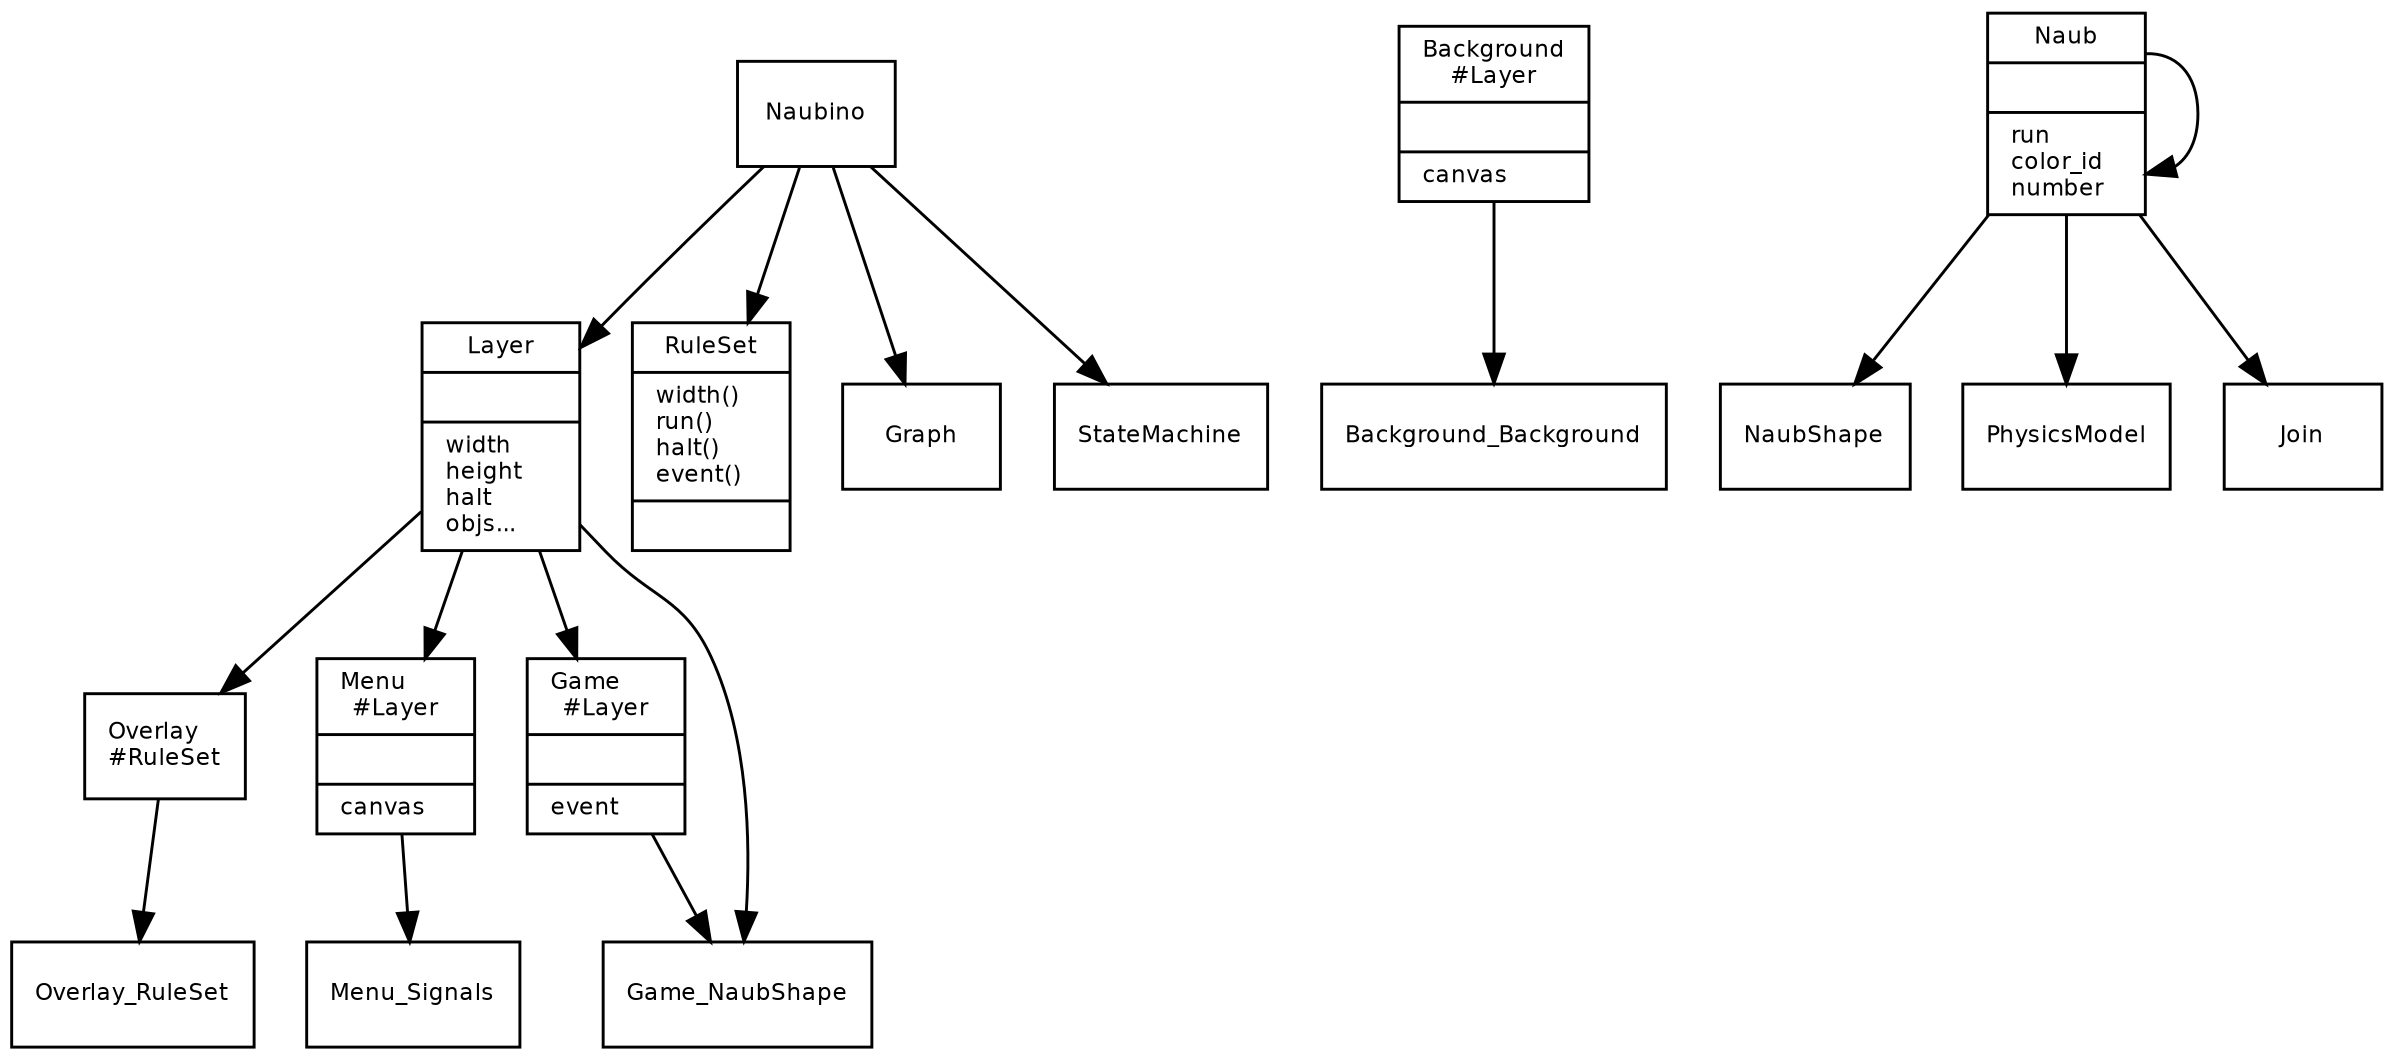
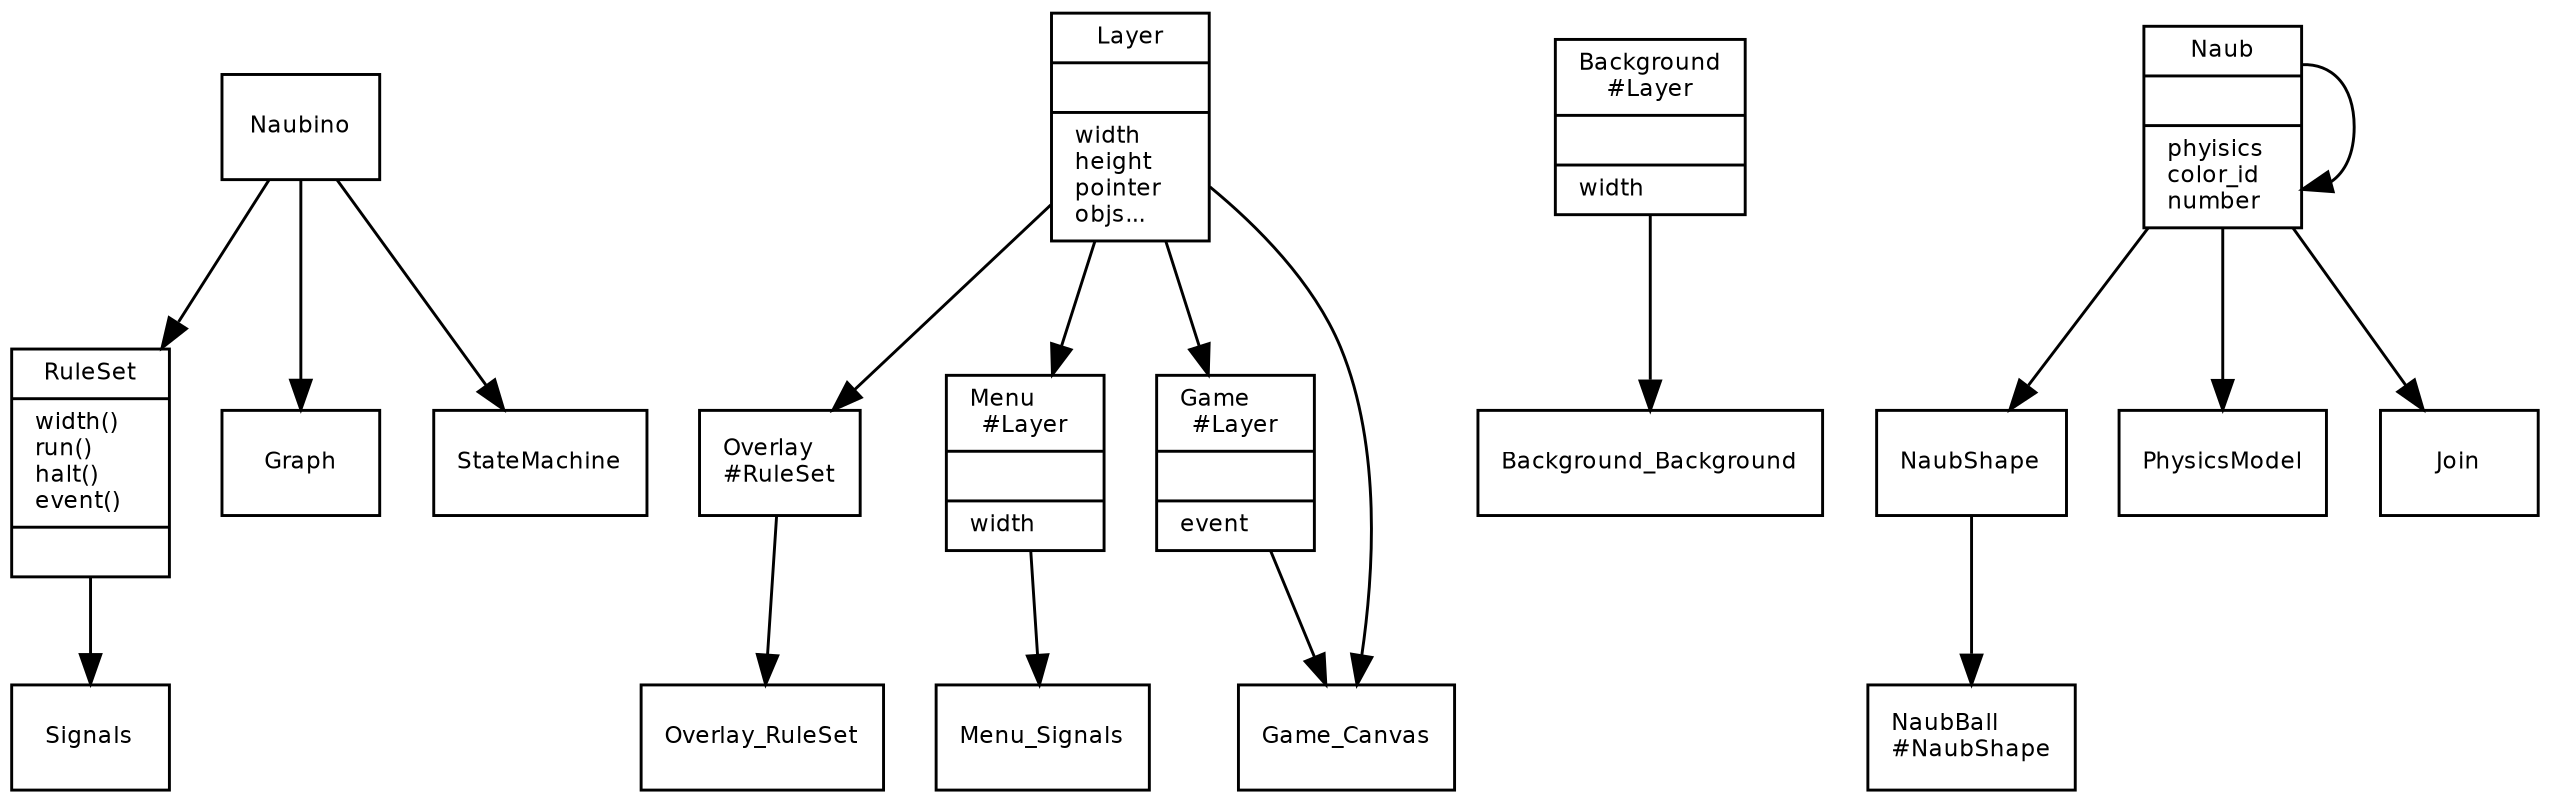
node "Naub": text "run" -> "phyisics"
node "Background": text "canvas" -> "width"
edge "Naubino" -- "Layer": removed
node "Layer": text "halt" -> "pointer"
node "Signals": added
node "NaubBall": added
node "Menu": text "canvas" -> "width"
node "Game_NaubShape": label "Game_NaubShape" -> "Game_Canvas"
